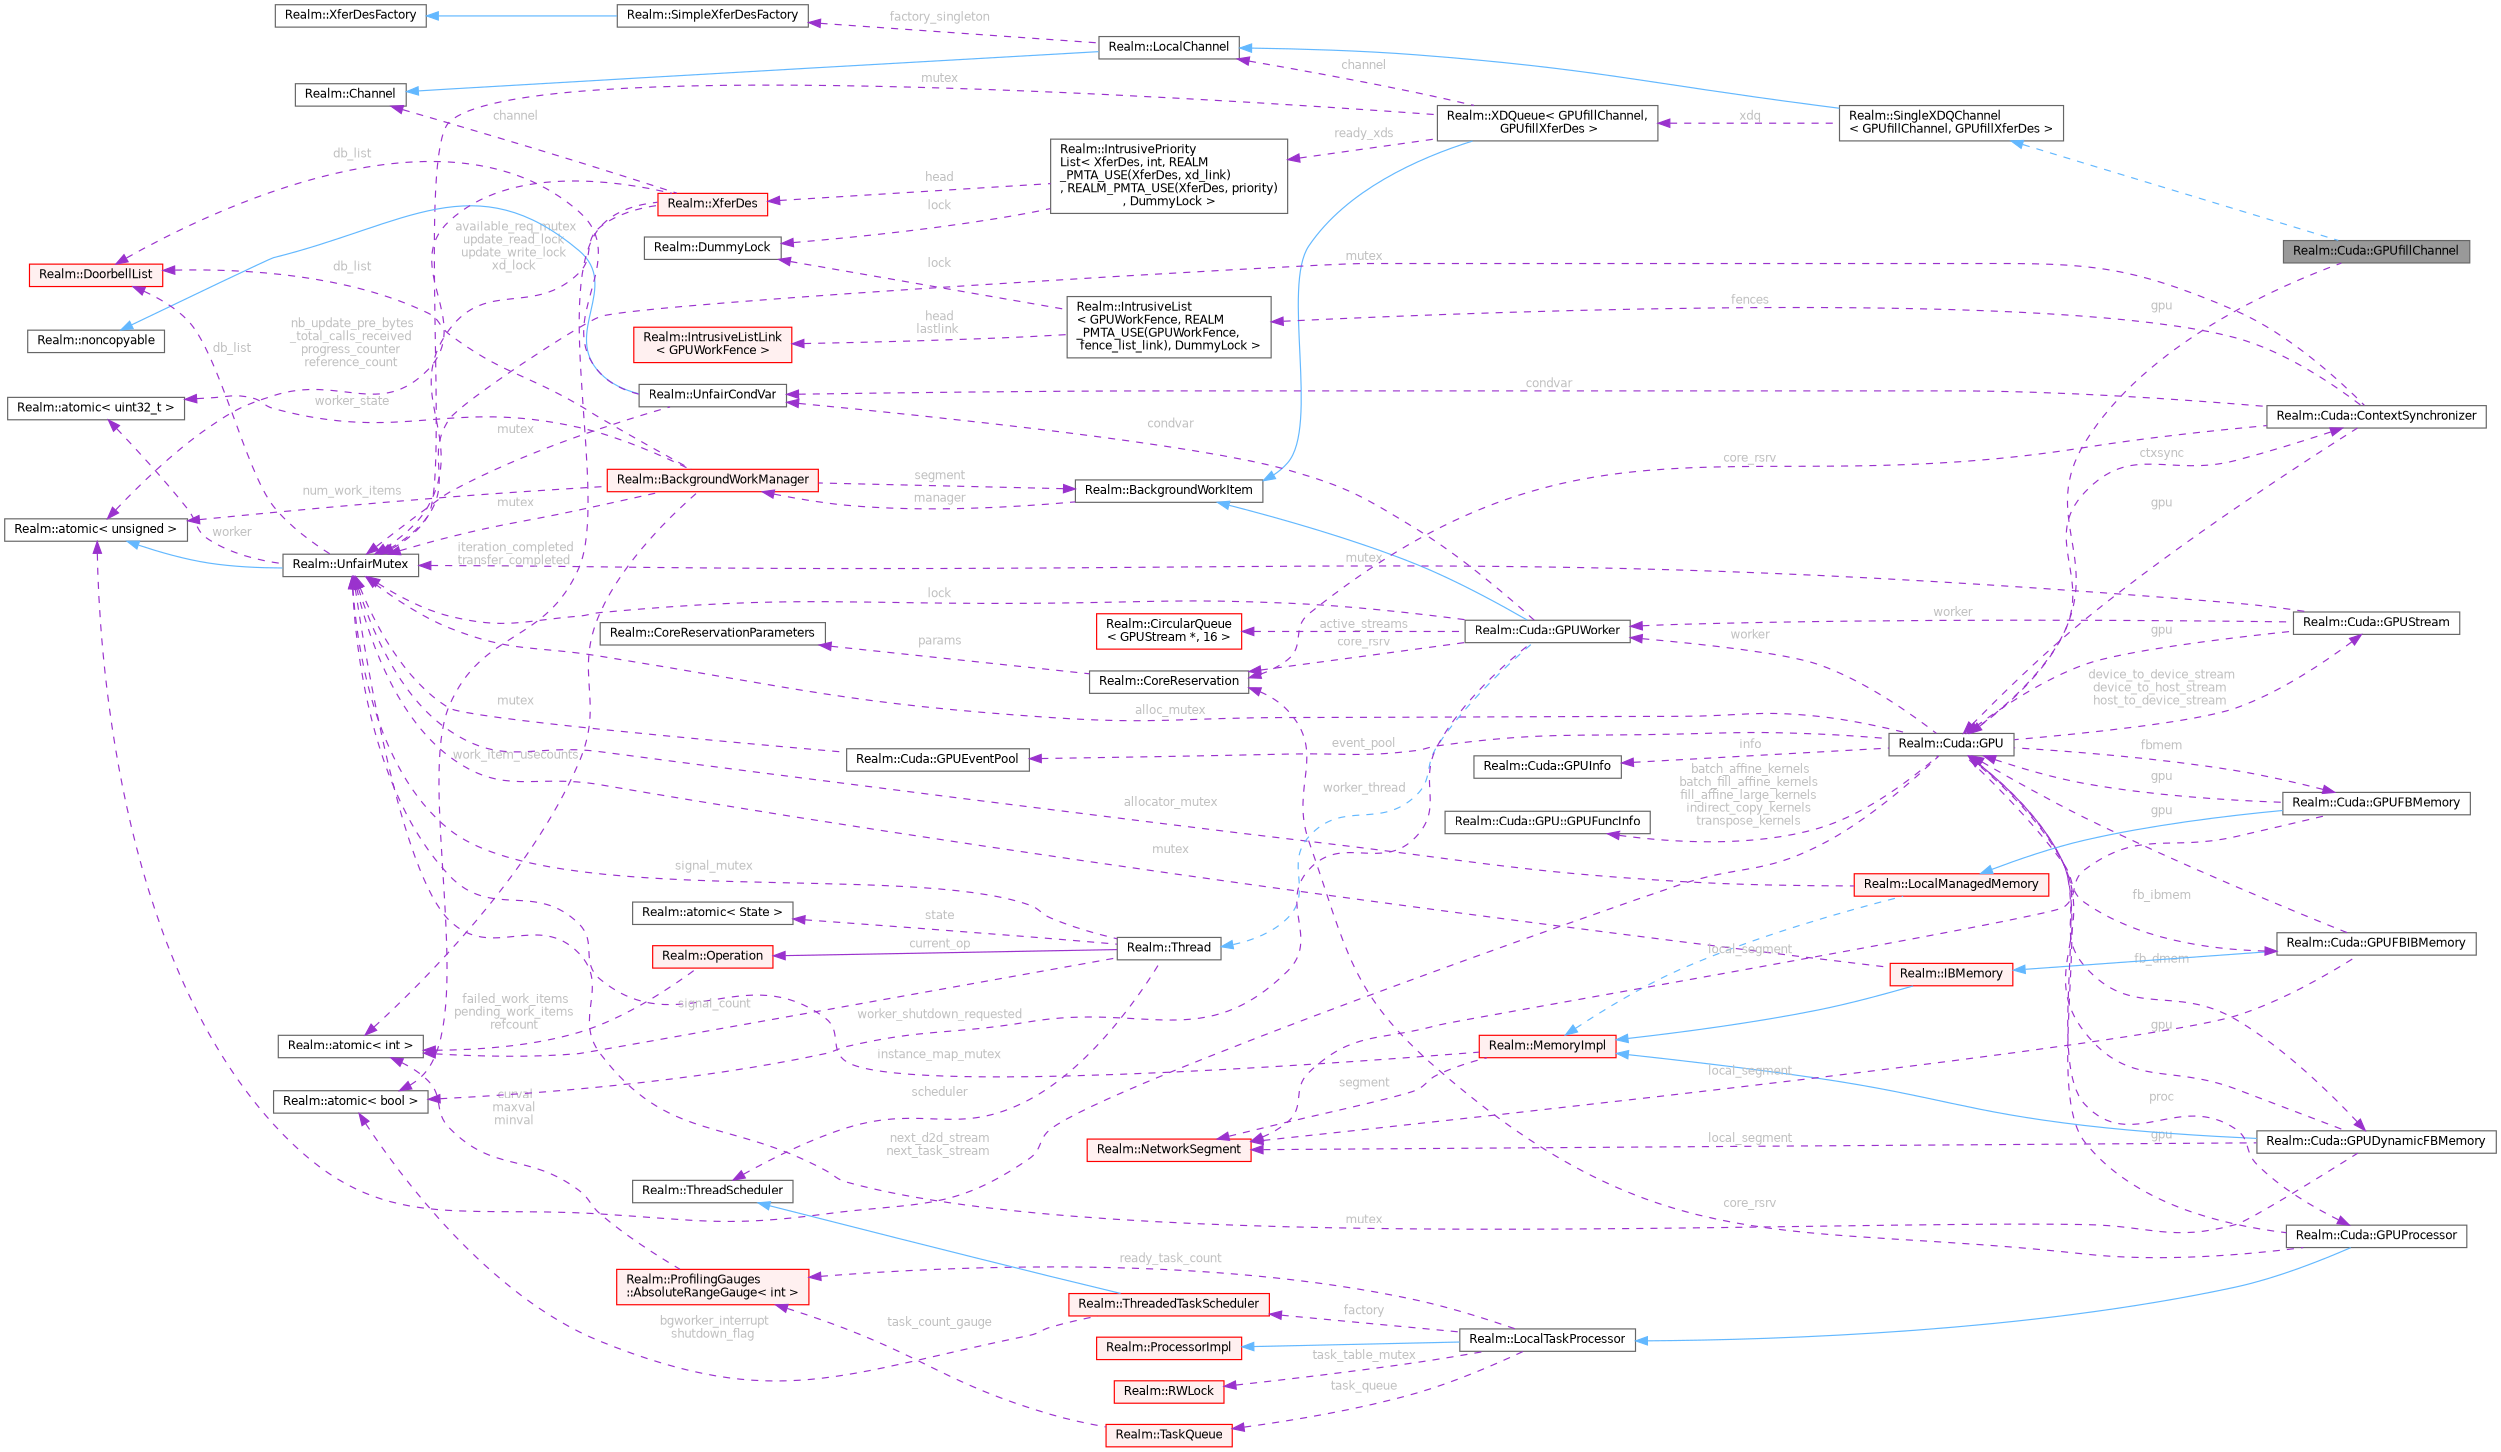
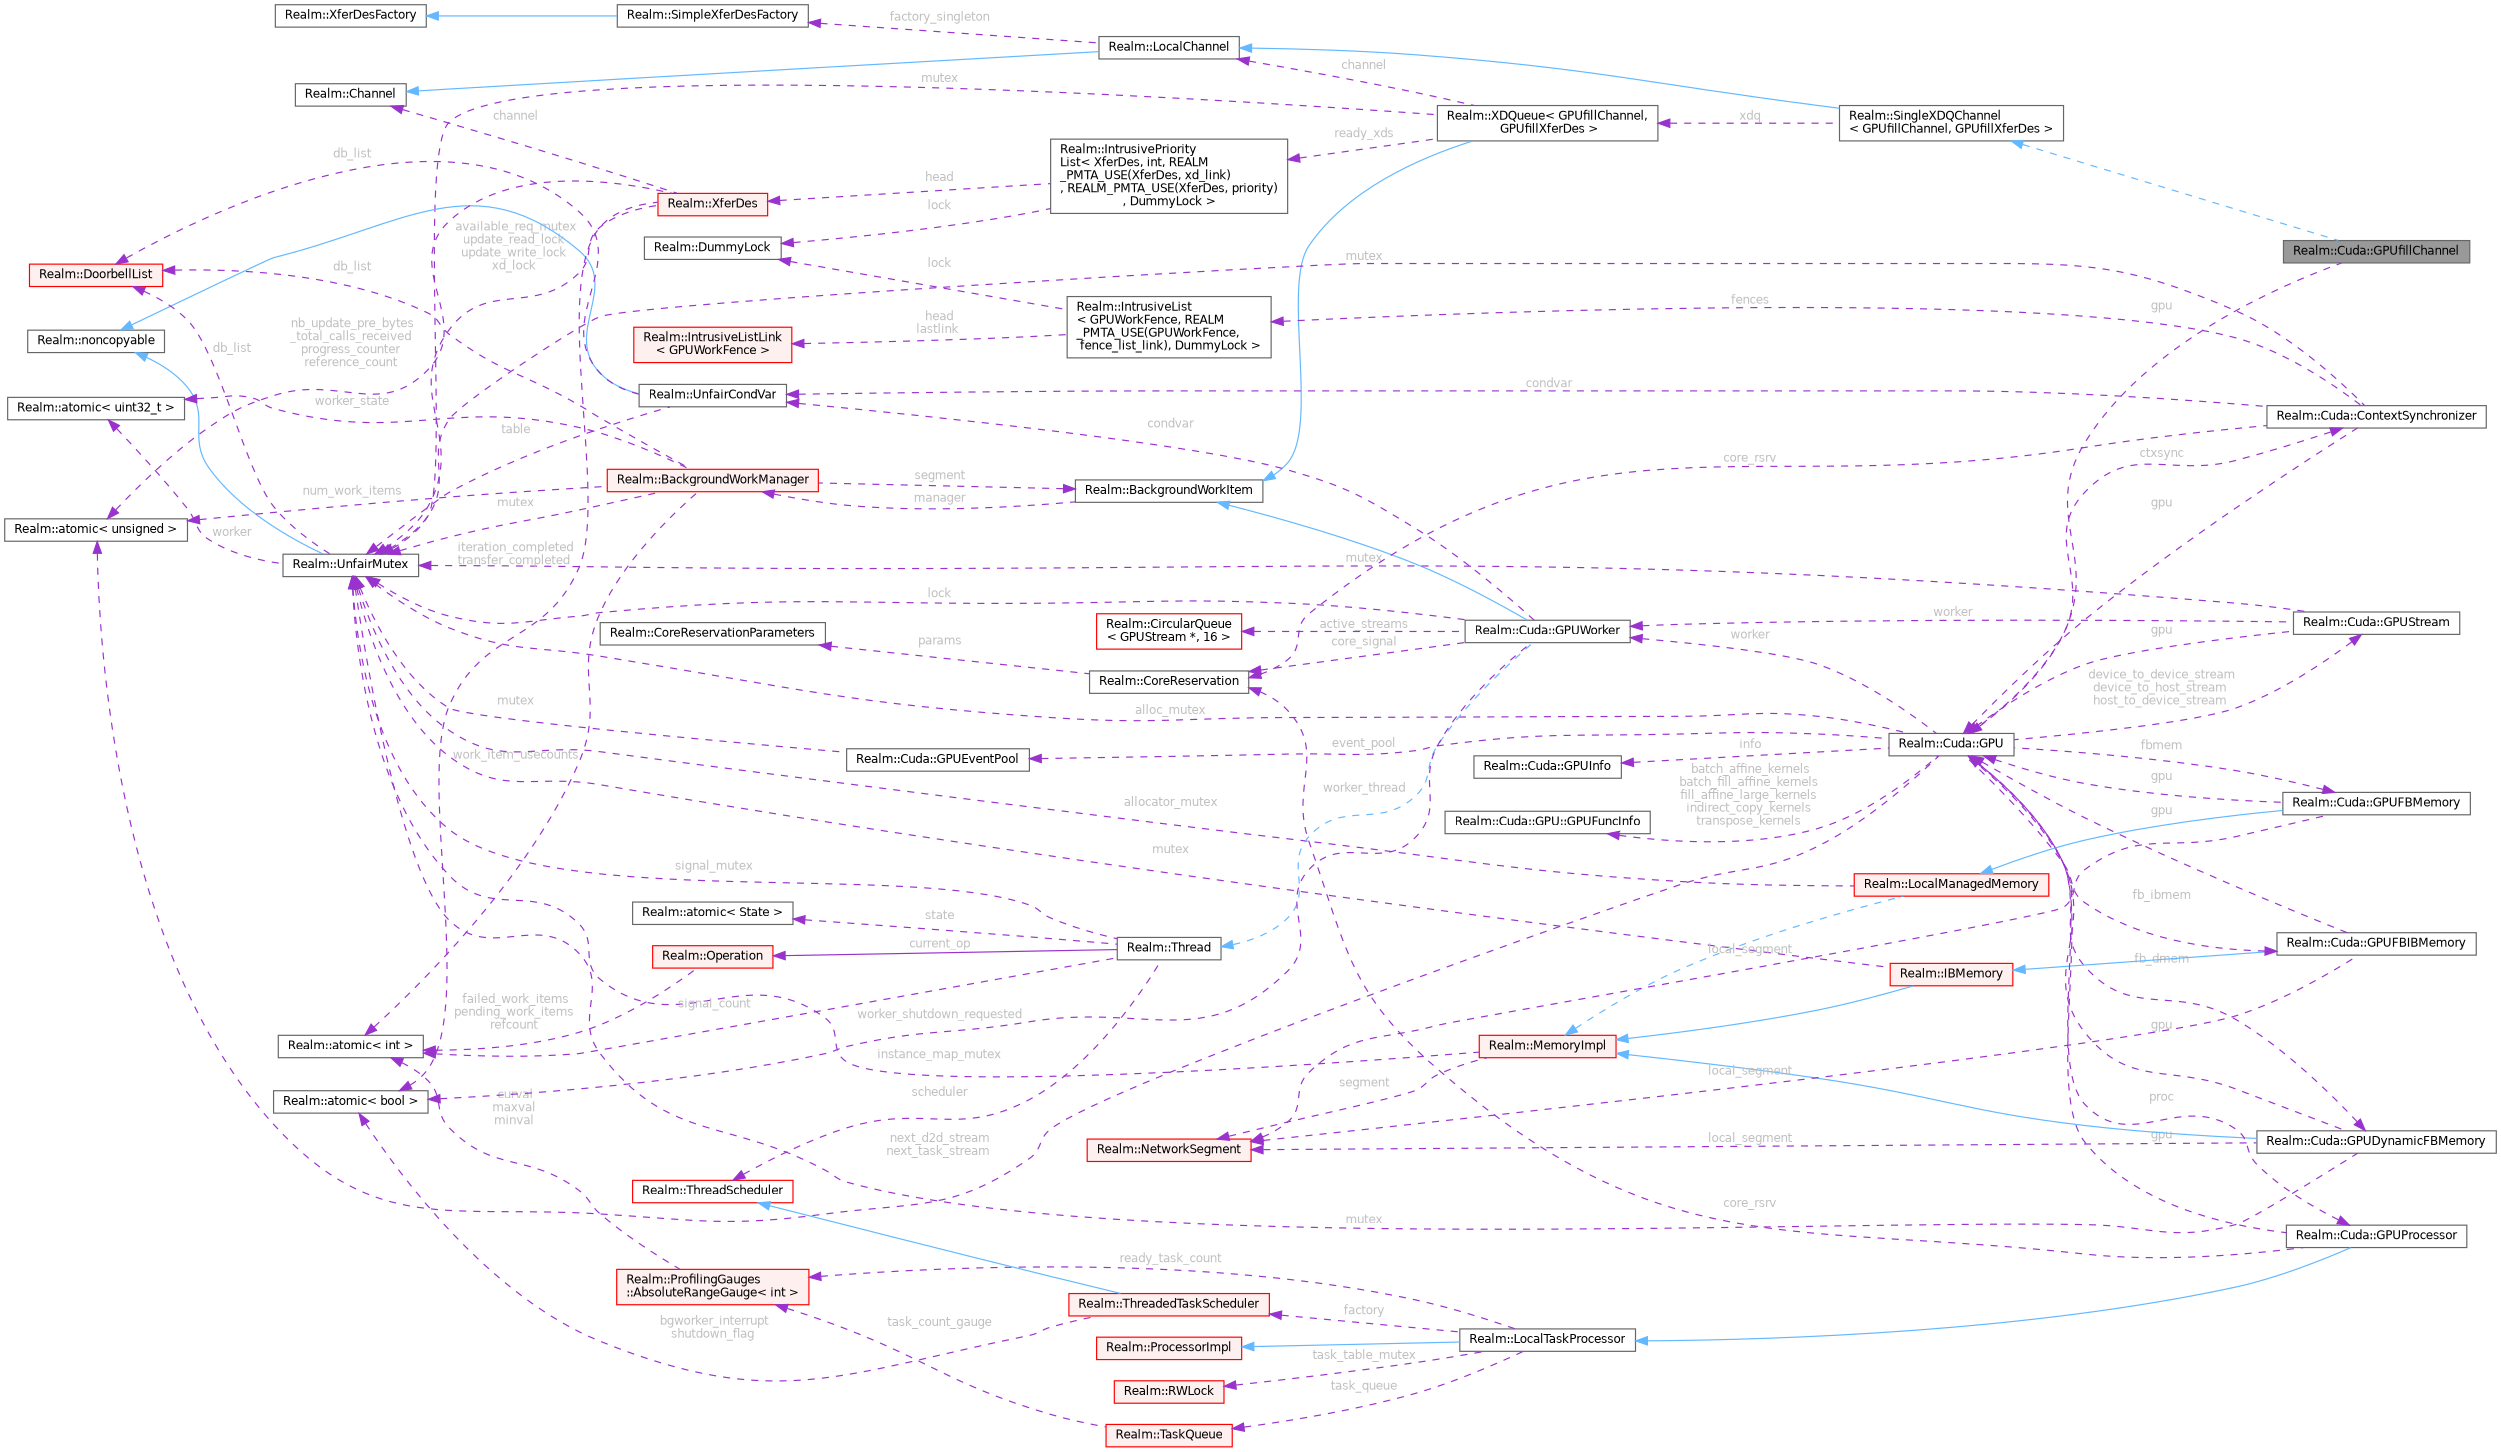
edge "Realm::UnfairCondVar" -> "Realm::UnfairMutex": label " mutex" -> " table"
edge "Realm::UnfairMutex" -> "Realm::atomic< unsigned >": now "Realm::UnfairMutex" -> "Realm::noncopyable"
edge "Realm::Cuda::GPUWorker" -> "Realm::CoreReservation": label " core_rsrv" -> " core_signal"
node "Realm::ThreadScheduler": color gray40 -> red
